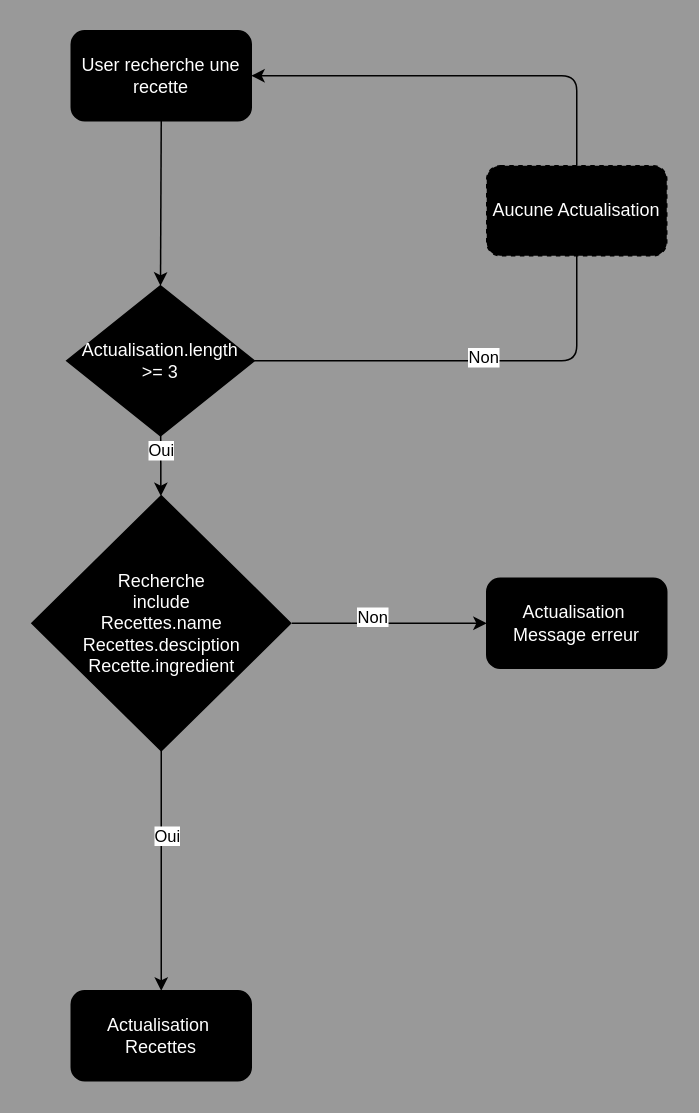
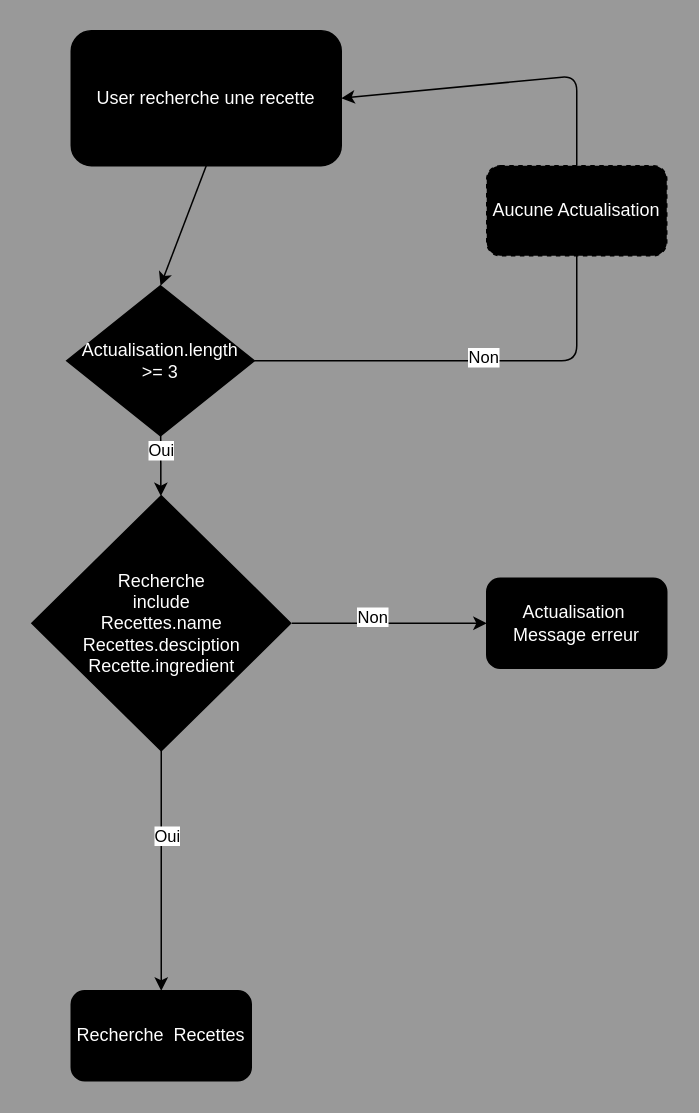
node "User recherche une recette": size 180x90 -> 270x135
node "Actualisation Recettes": label "Actualisation Recettes" -> "Recherche Recettes"
